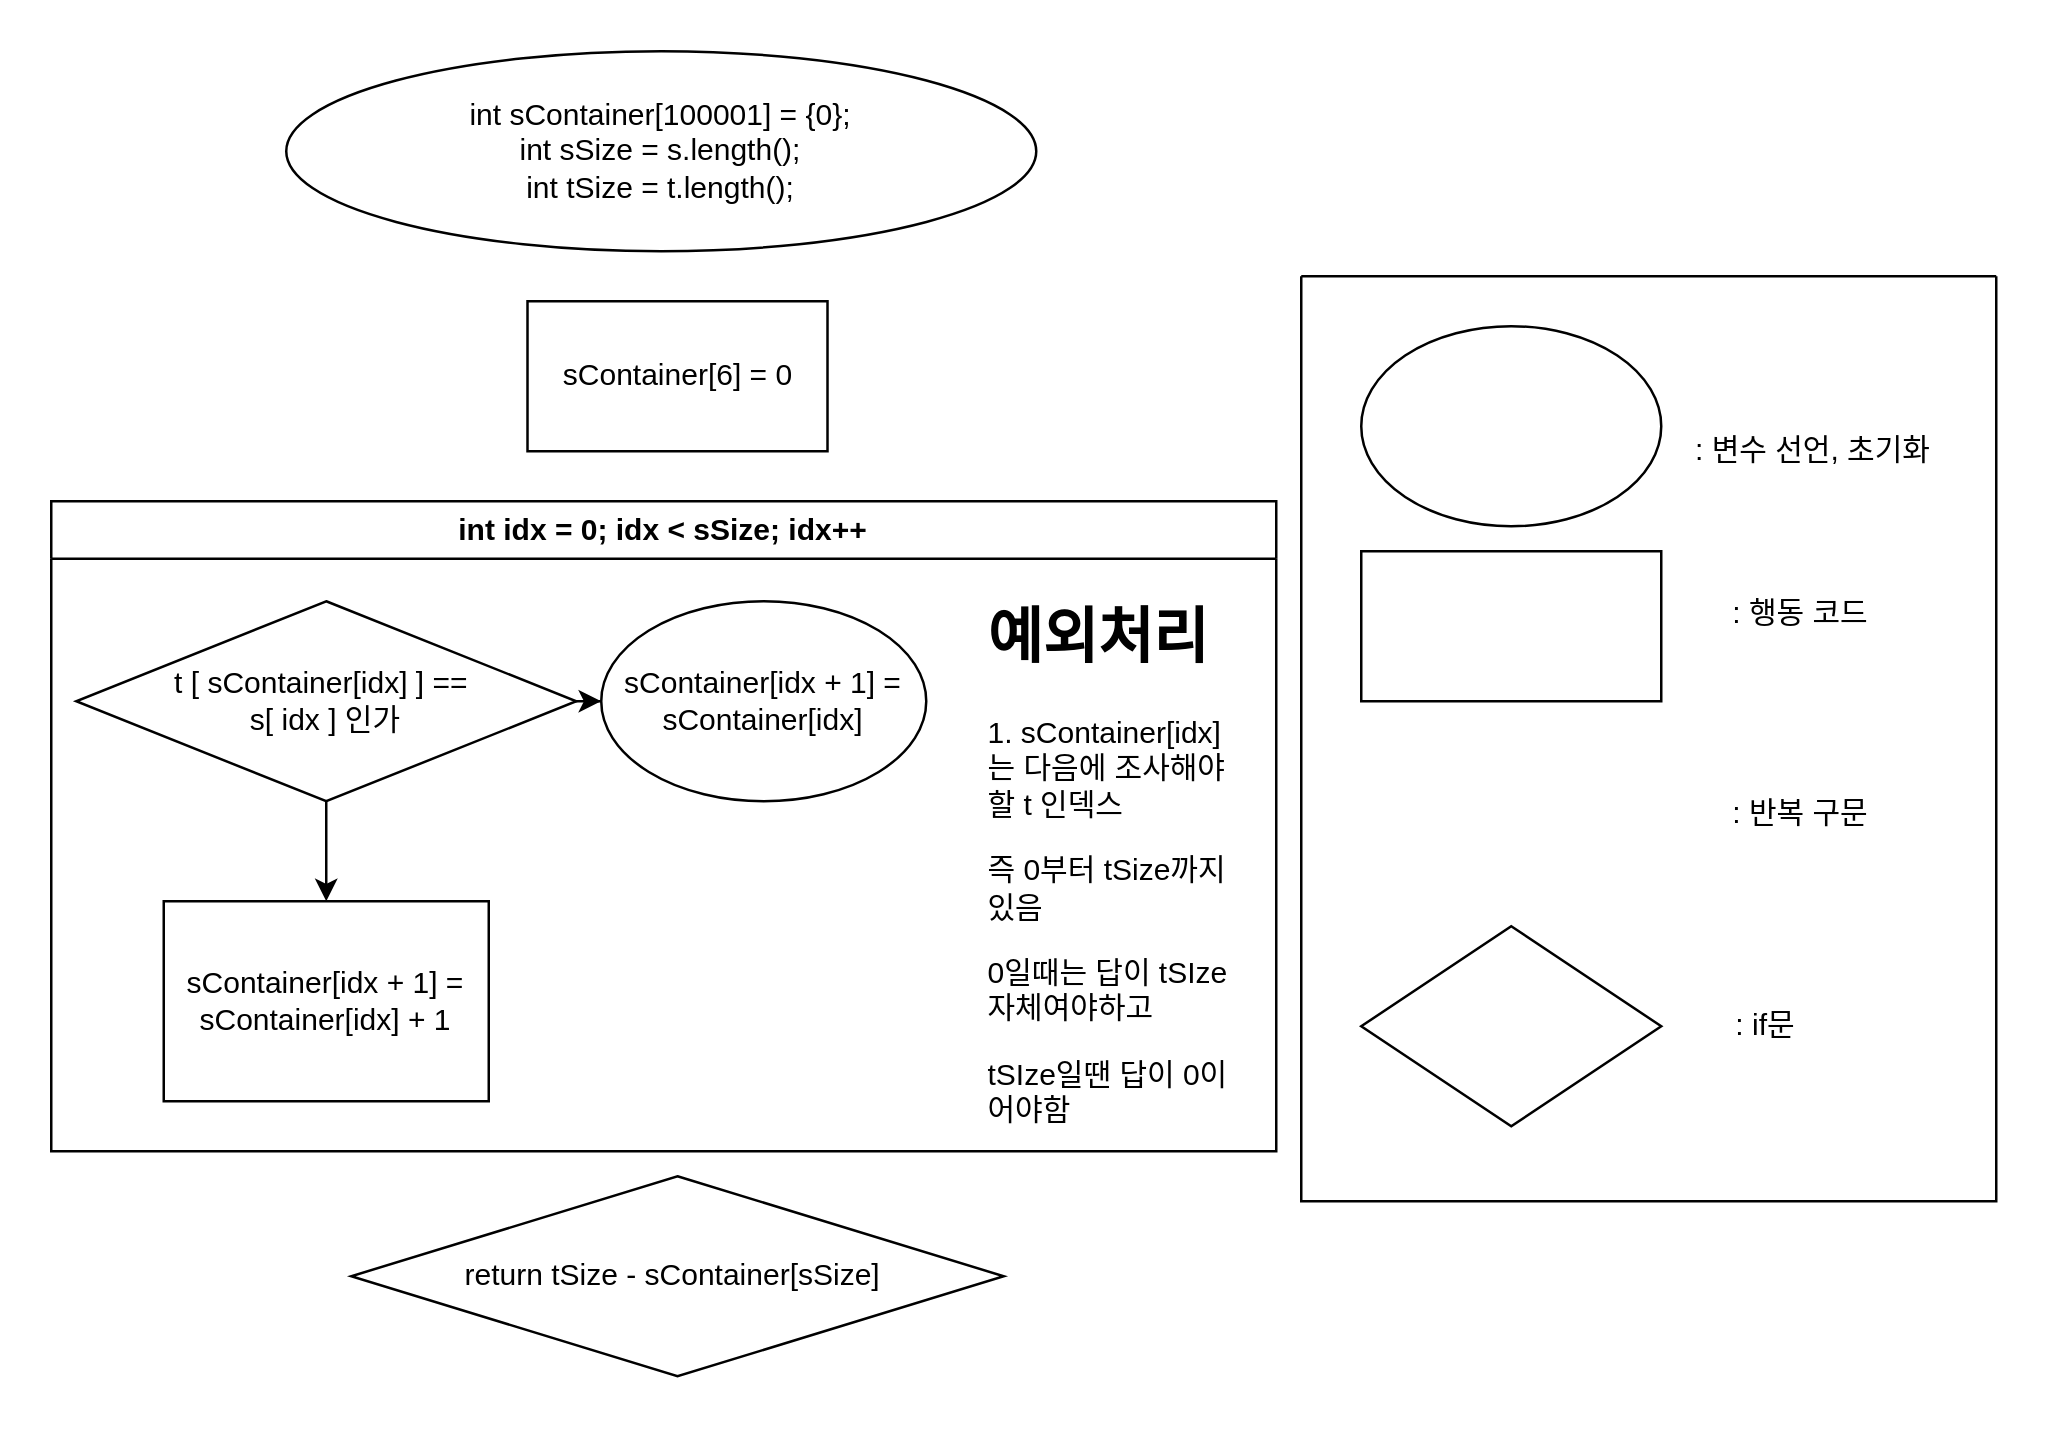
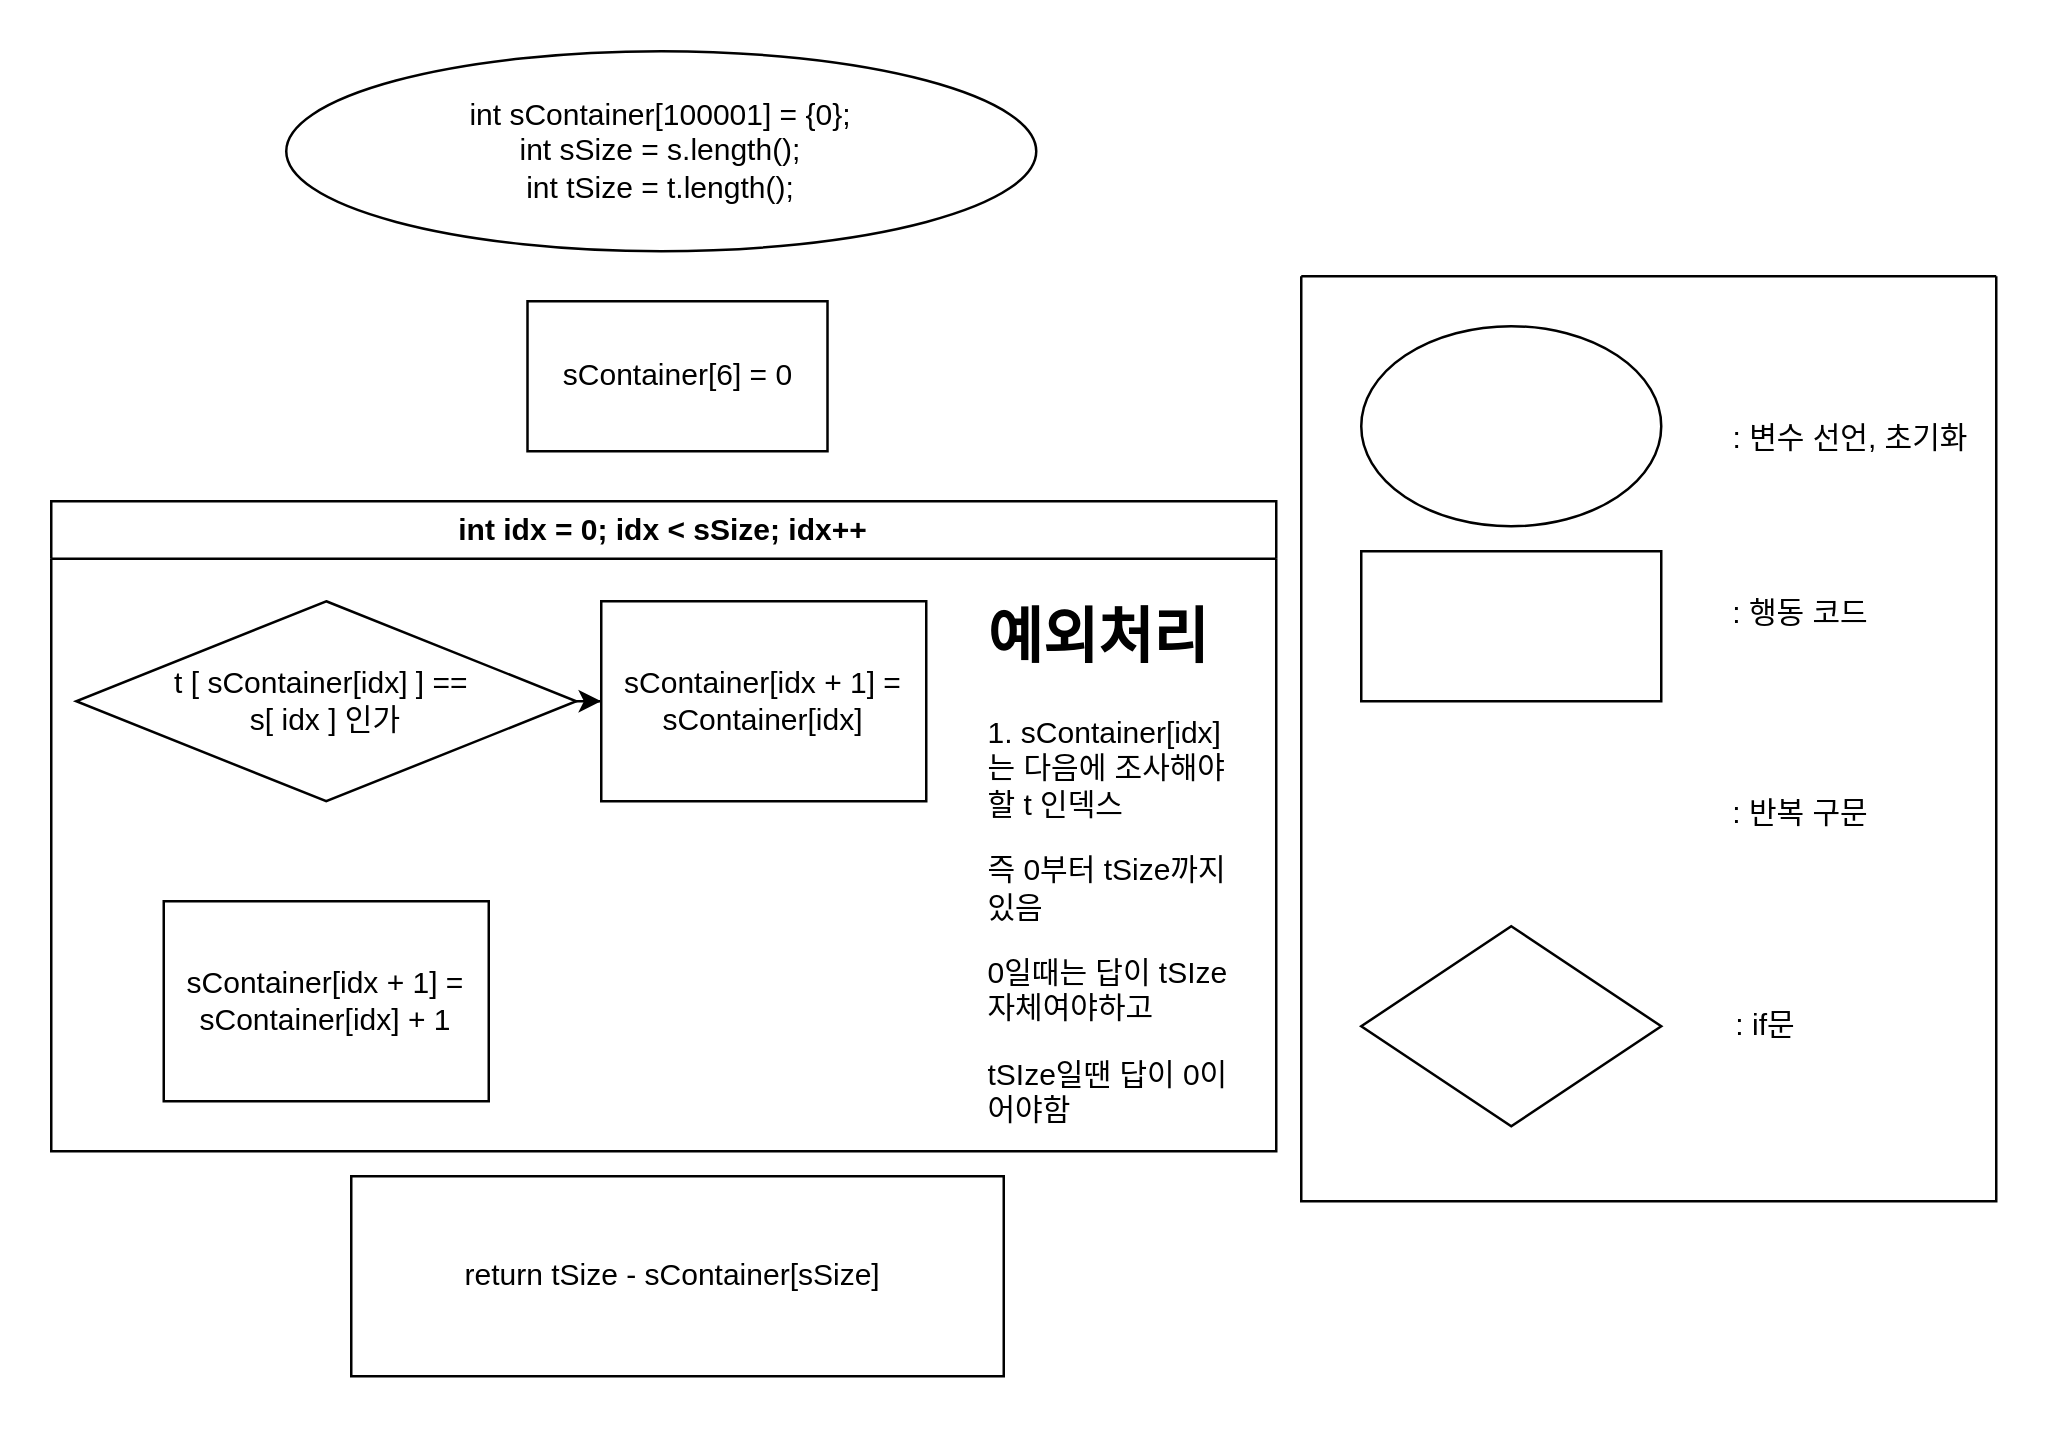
node ": 변수 선언, 초기화": moved (1814, 451) -> (1851, 439)
node "sContainer[idx + 1] = sContainer[idx]": shape ellipse -> rectangle
edge "t [ sContainer[idx] ] == s[ idx ] 인가" -> "sContainer[idx + 1] = sContainer[idx] + 1": removed
node "return tSize - sContainer[sSize]": shape diamond -> rectangle
